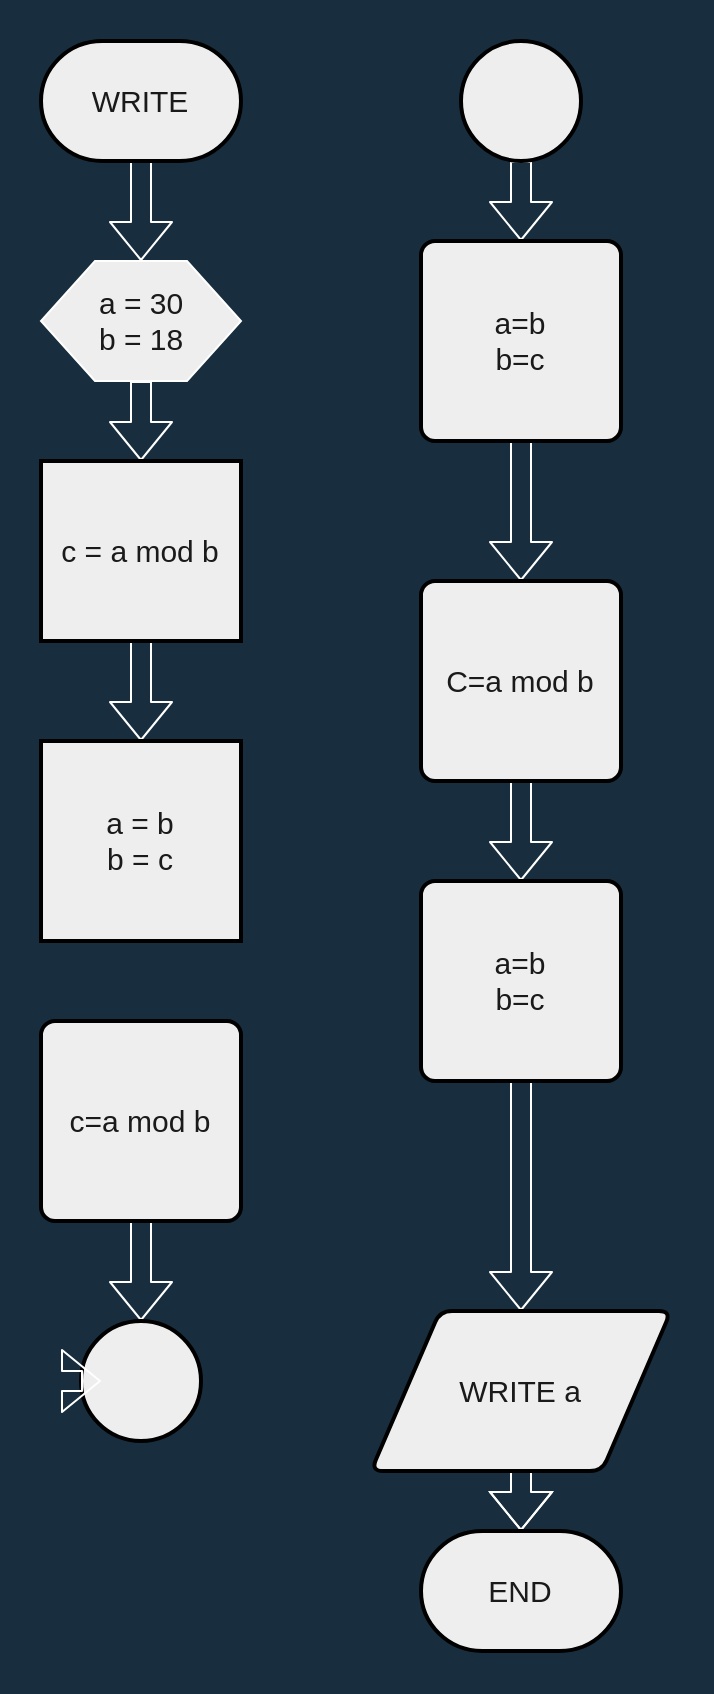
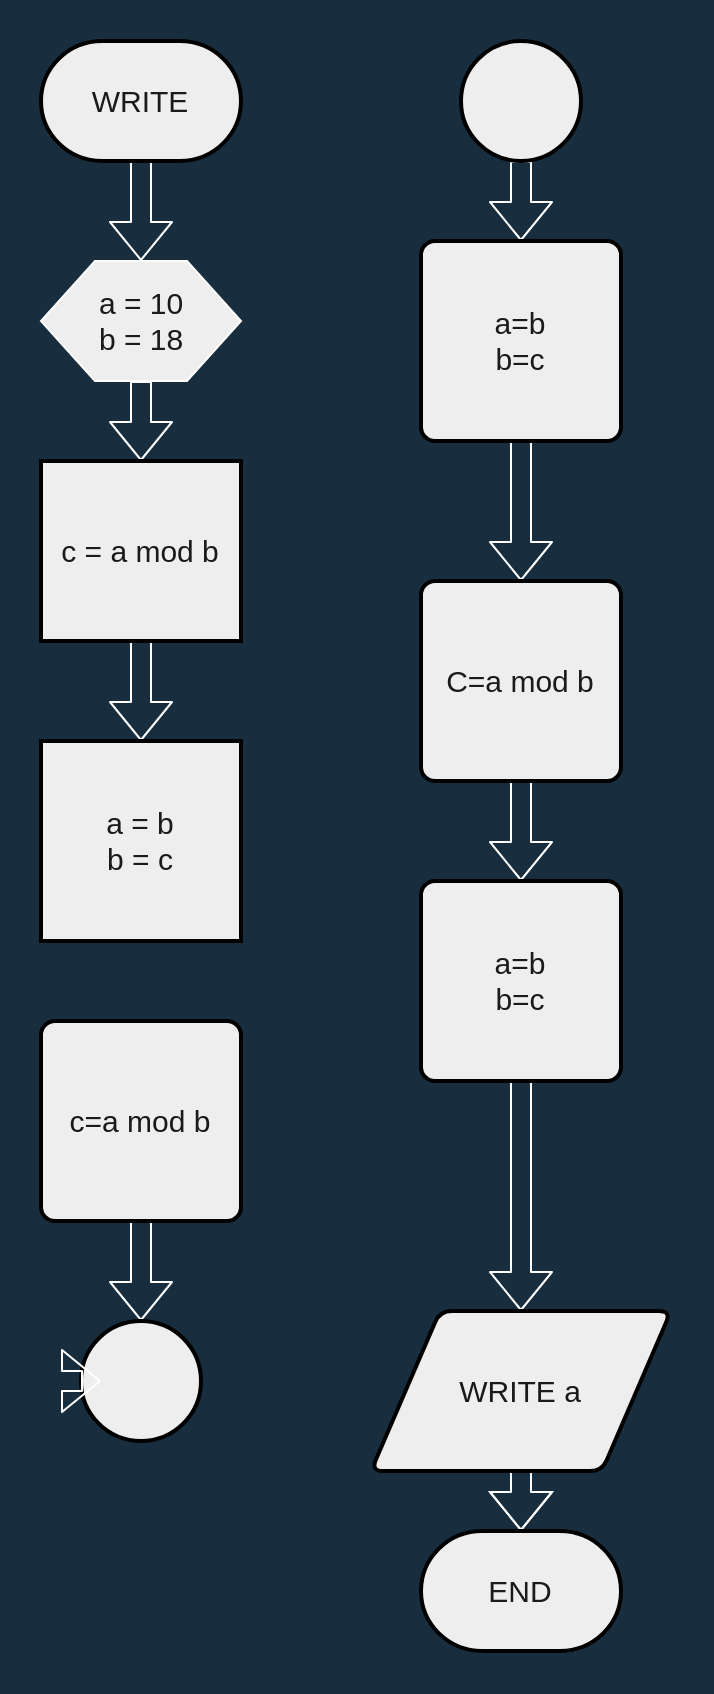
node "a = 30 b = 18": label "a = 30 b = 18" -> "a = 10 b = 18"
